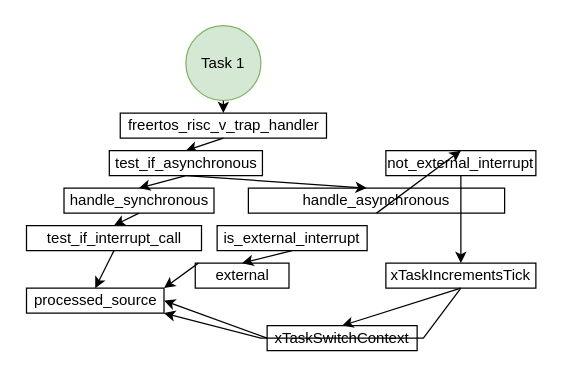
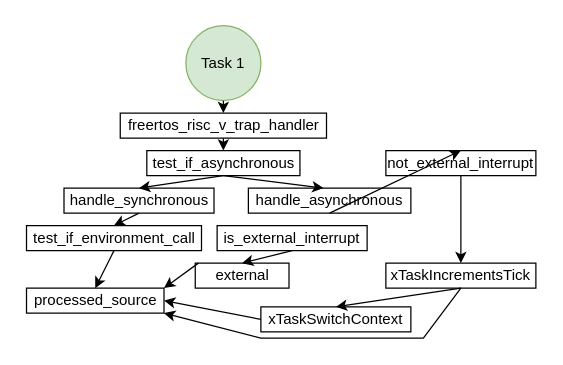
node "test_if_asynchronous": moved (186, 163) -> (223, 163)
node "handle_asynchronous": size 256x25 -> 163x25
node "test_if_interrupt_call": label "test_if_interrupt_call" -> "test_if_environment_call"
node "xTaskSwitchContext": moved (342, 338) -> (336, 319)
